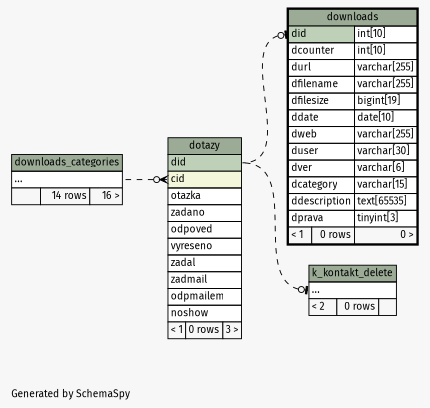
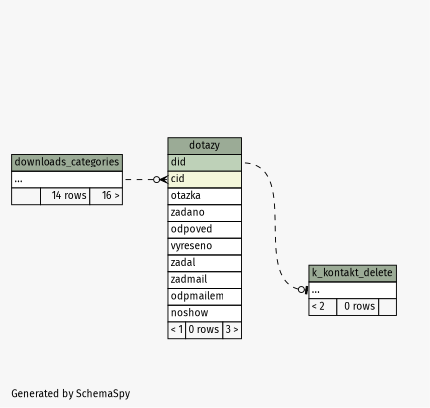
node "downloads": removed
